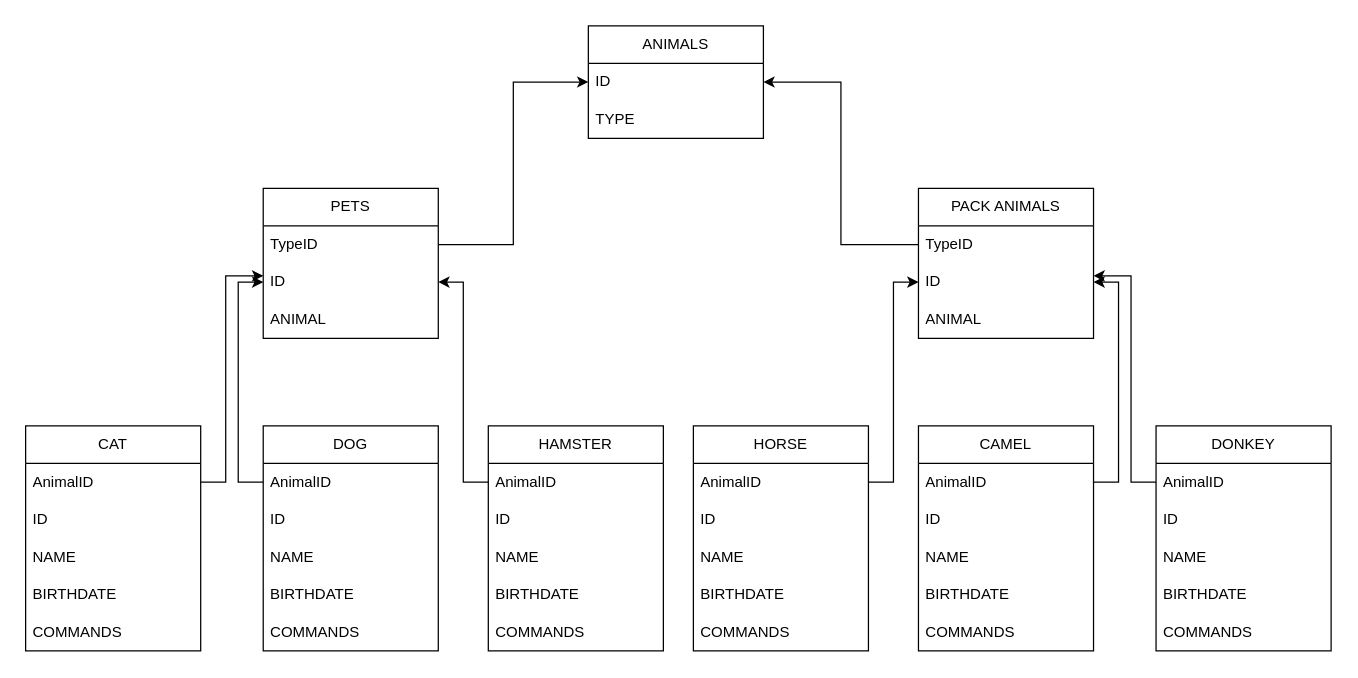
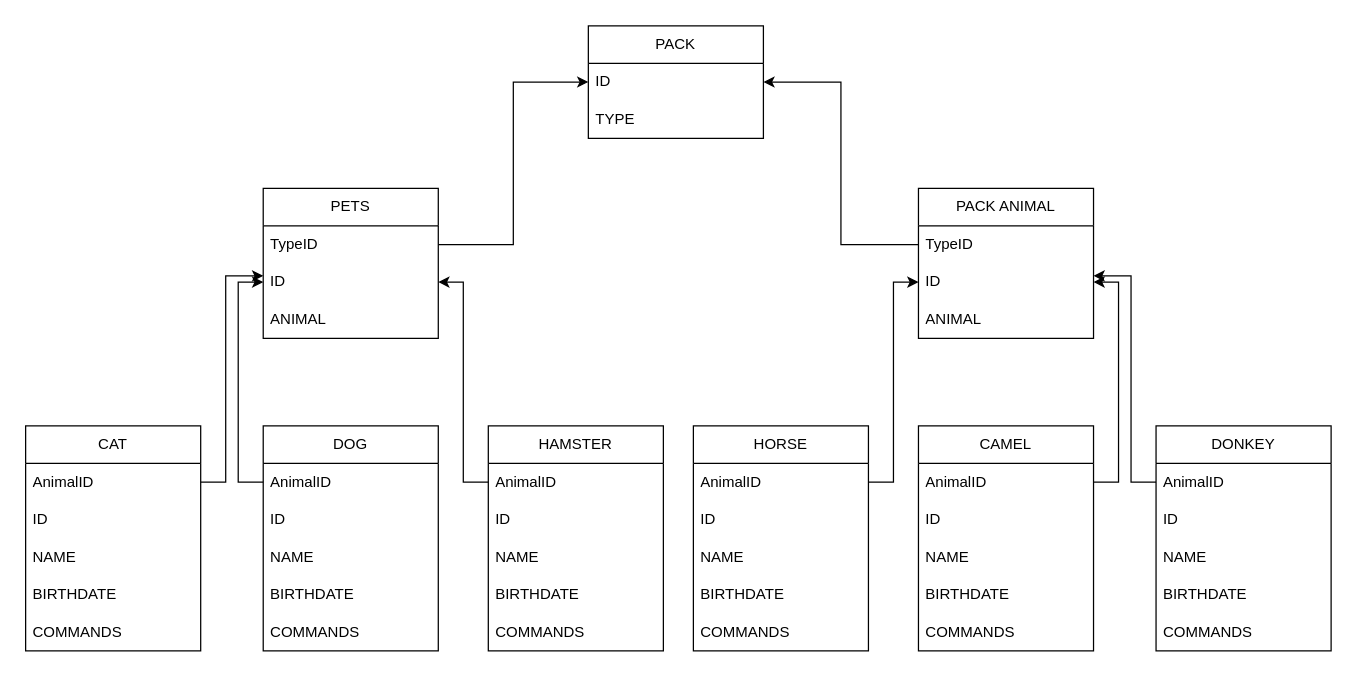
node "ANIMALS": label "ANIMALS" -> "PACK"
node "PACK ANIMALS": label "PACK ANIMALS" -> "PACK ANIMAL"
